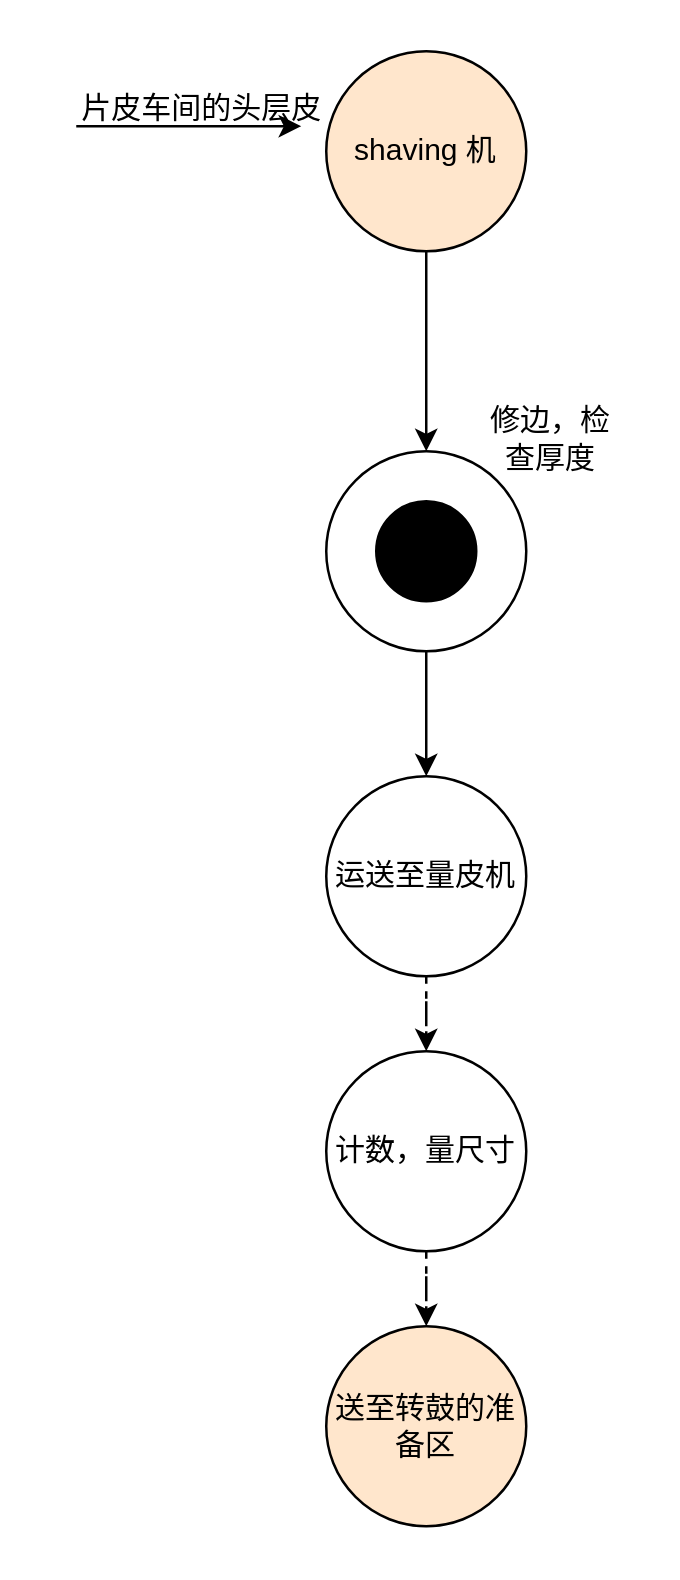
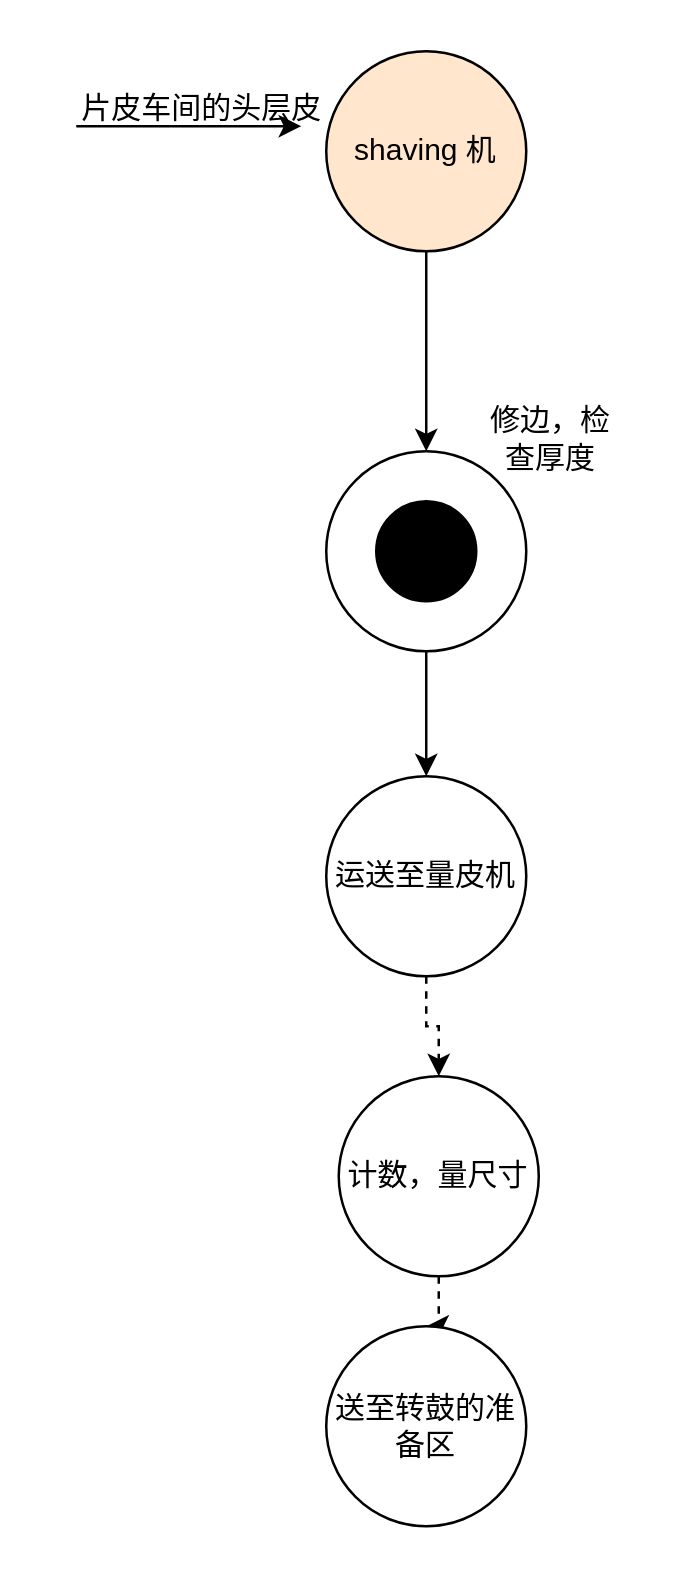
node "计数，量尺寸": moved (426, 1151) -> (439, 1176)
node "送至转鼓的准备区": fillcolor #ffe6cc -> #ffffff
